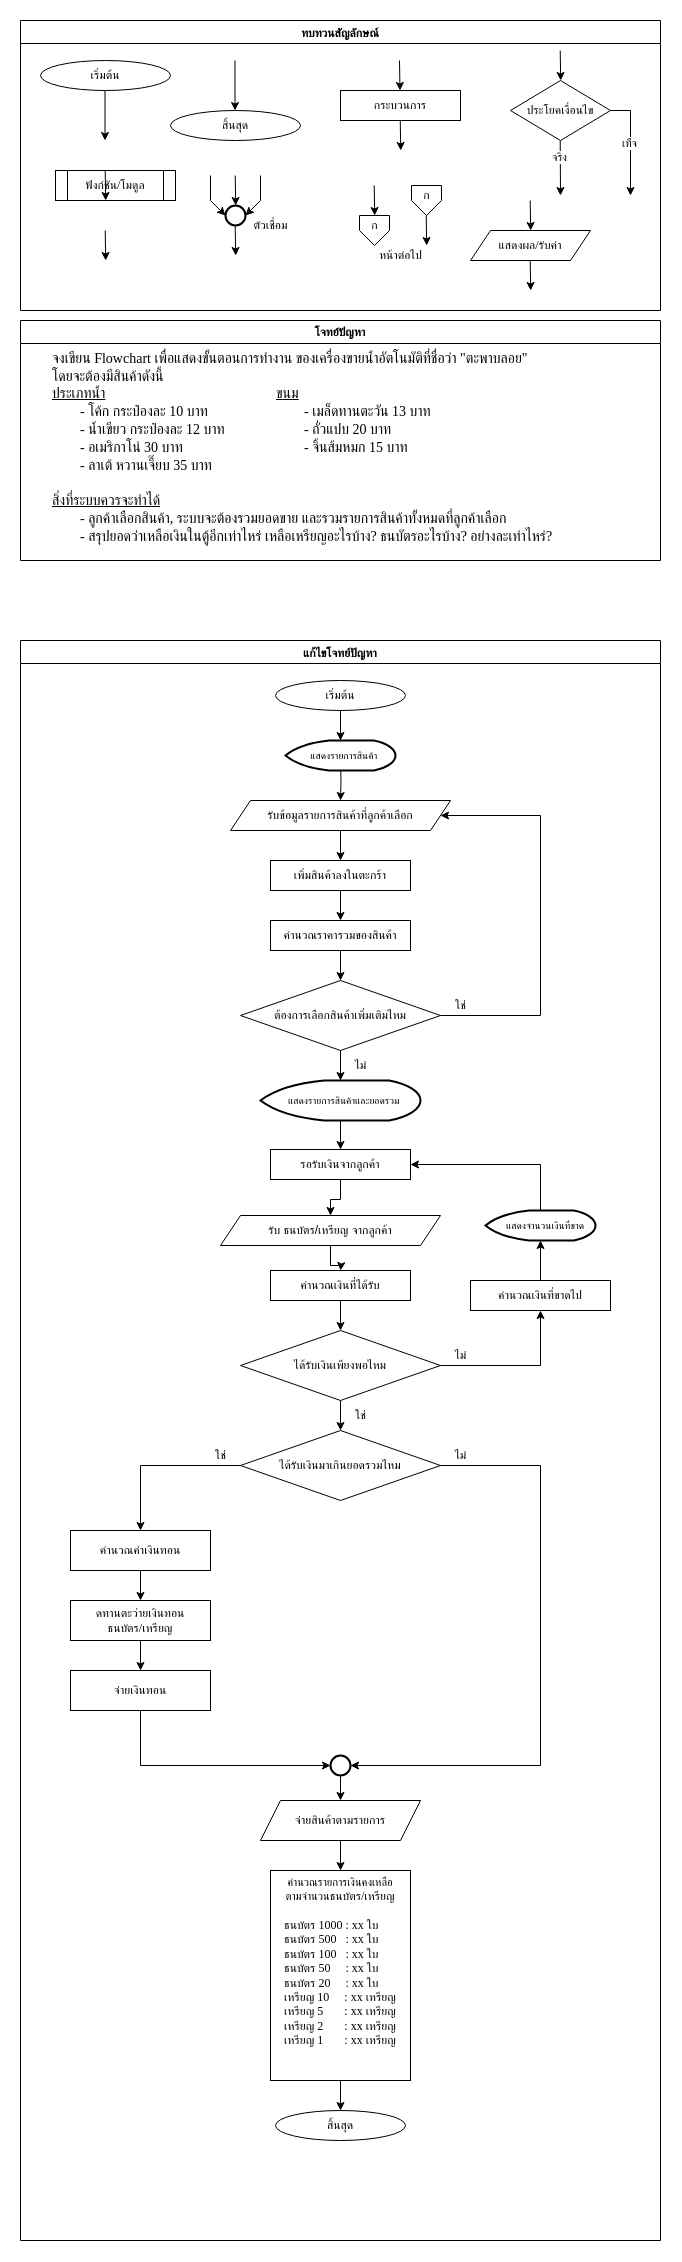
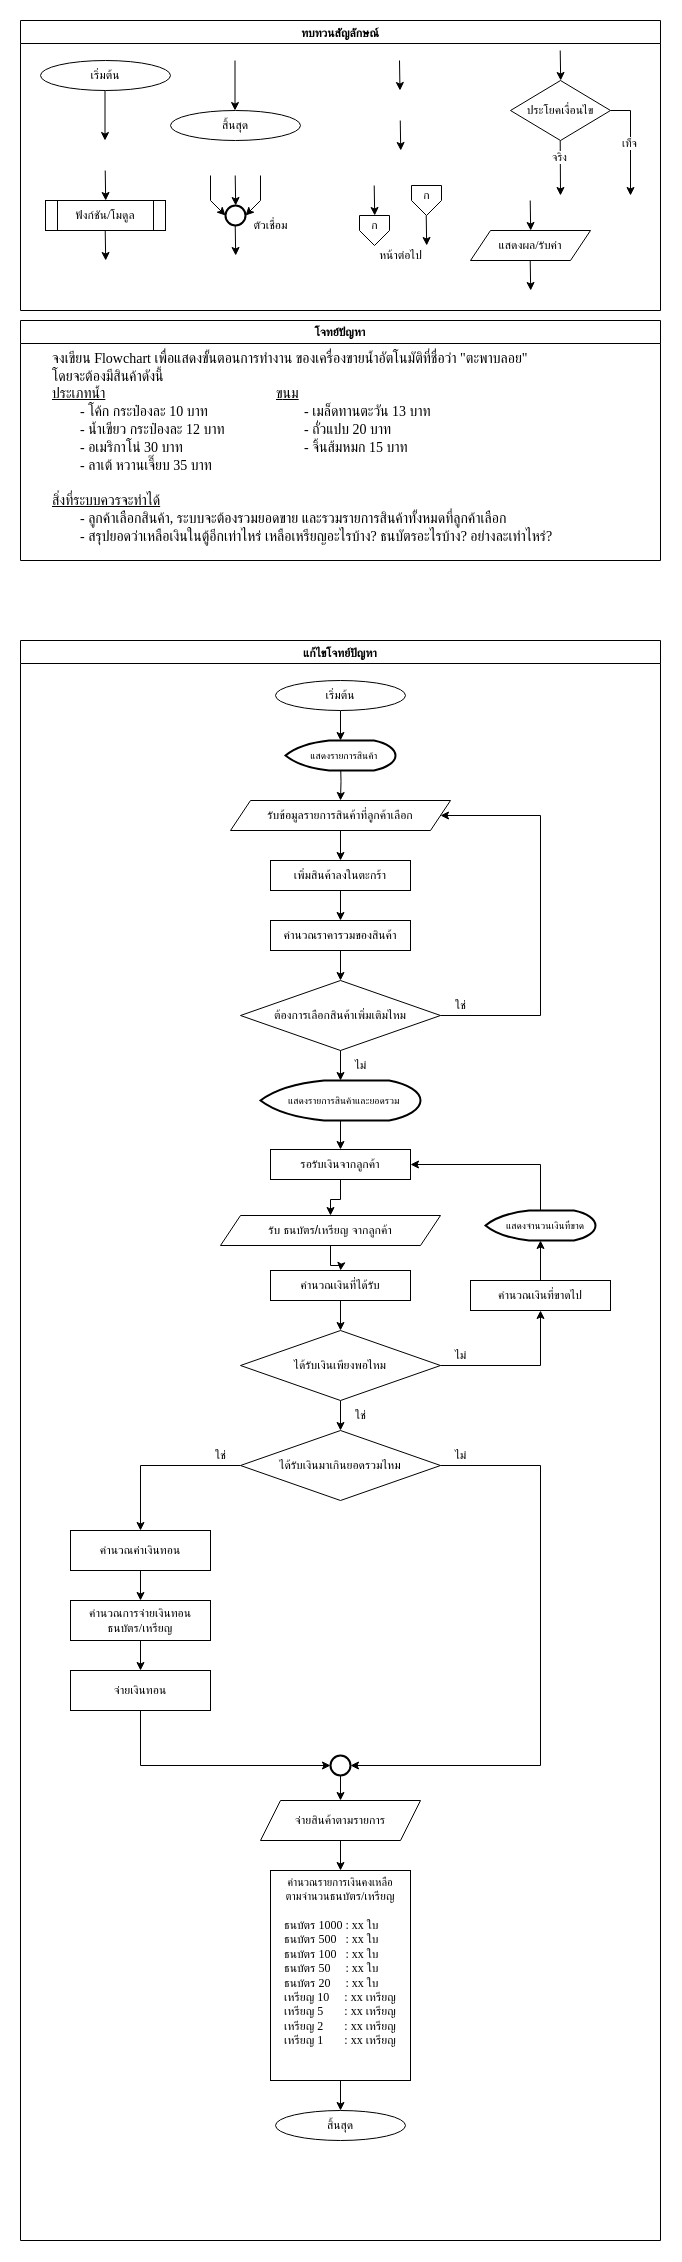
node "กระบวนการ": removed
node "ฟังก์ชัน/โมดูล": moved (116, 186) -> (106, 216)
node "ดทานตะว่ายเงินทอน ธนบัตร/เหรียญ": label "ดทานตะว่ายเงินทอน ธนบัตร/เหรียญ" -> "คำนวณการจ่ายเงินทอน ธนบัตร/เหรียญ"
